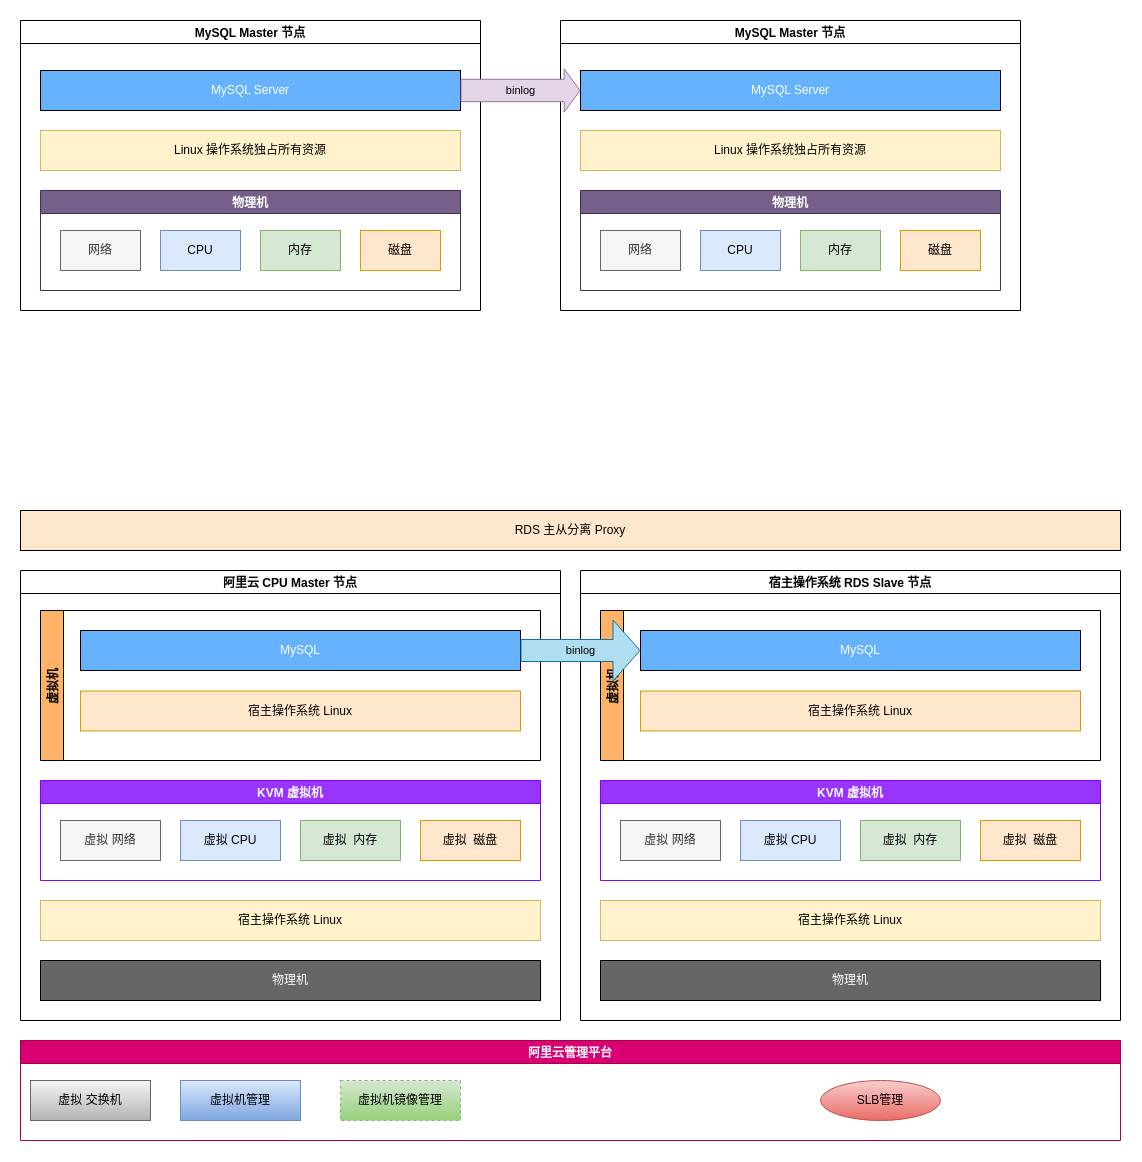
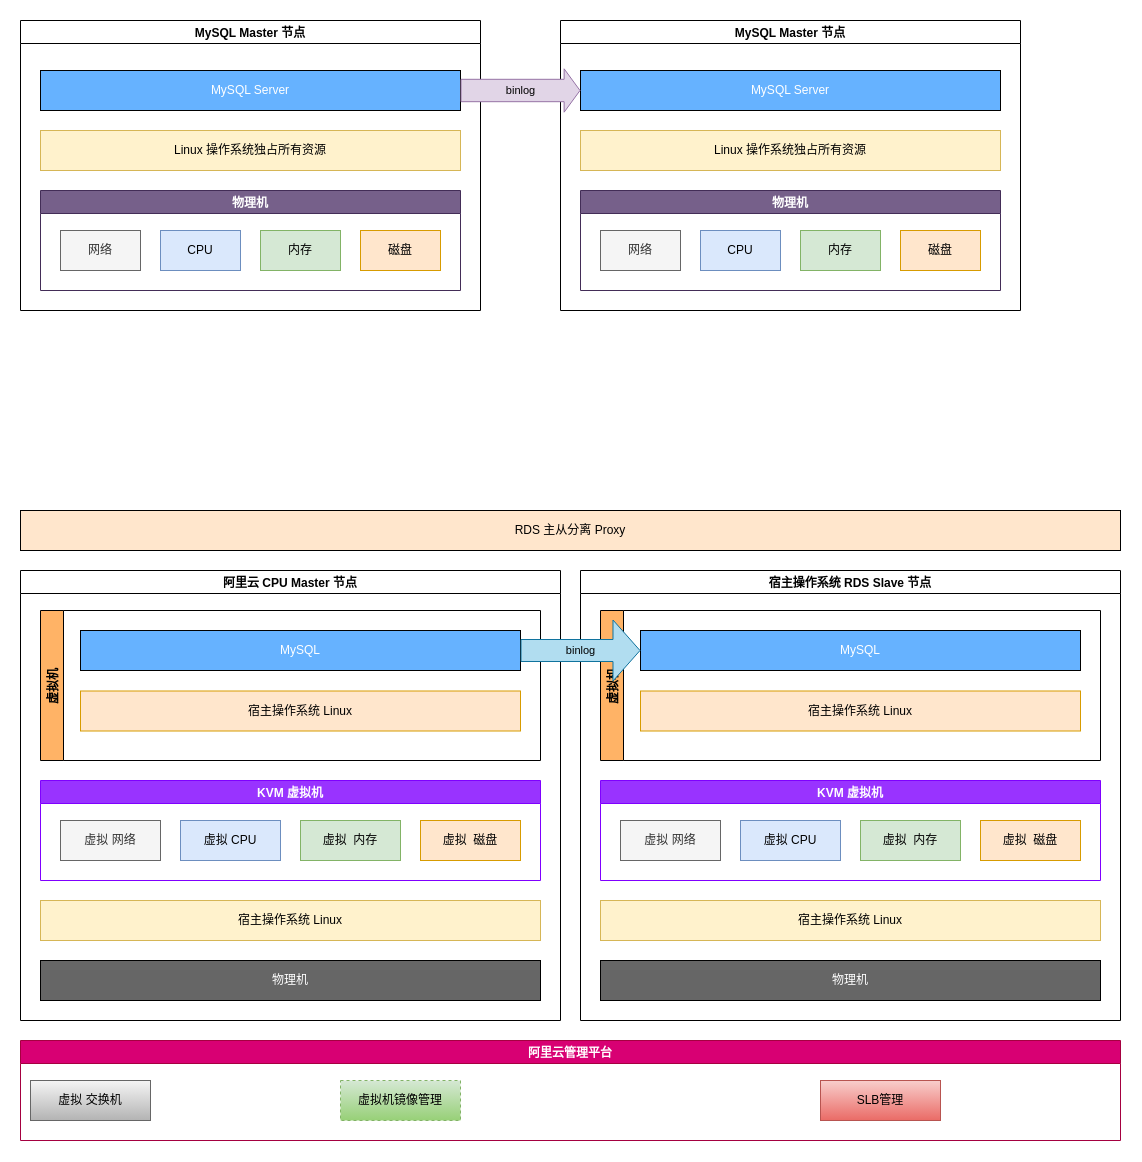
node "虚拟机管理": removed
node "SLB管理": shape ellipse -> rectangle
